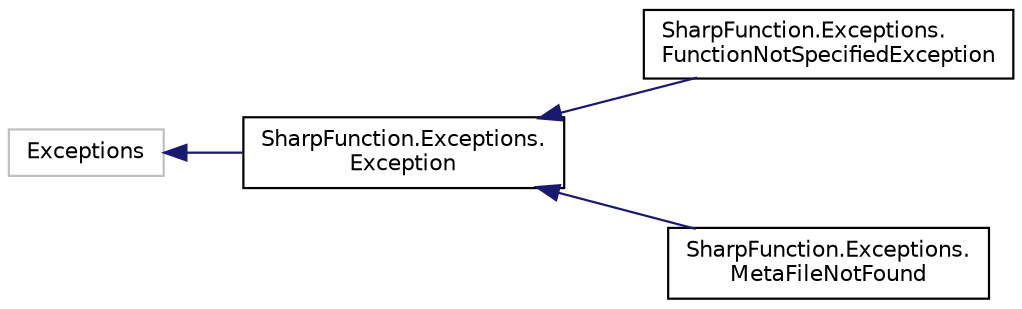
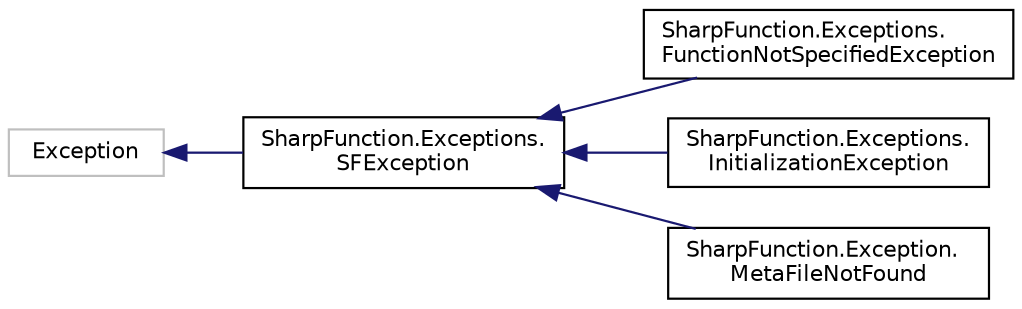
node "Exceptions": label "Exceptions" -> "Exception"
node "SharpFunction.Exceptions. Exception": label "SharpFunction.Exceptions. Exception" -> "SharpFunction.Exceptions. SFException"
node "SharpFunction.Exceptions. InitializationException": added
node "SharpFunction.Exceptions. MetaFileNotFound": label "SharpFunction.Exceptions. MetaFileNotFound" -> "SharpFunction.Exception. MetaFileNotFound"
